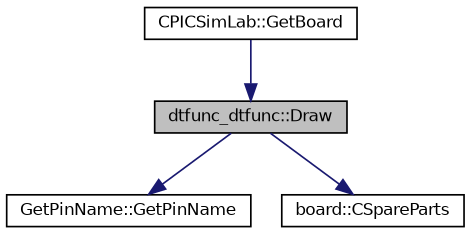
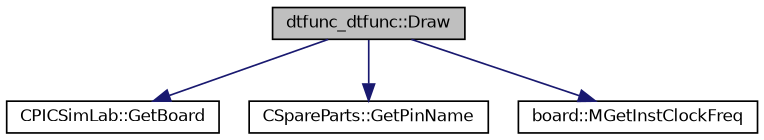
edge "CPICSimLab::GetBoard" -> "dtfunc_dtfunc::Draw": reversed
node "GetPinName::GetPinName": label "GetPinName::GetPinName" -> "CSpareParts::GetPinName"
node "board::CSpareParts": label "board::CSpareParts" -> "board::MGetInstClockFreq"
